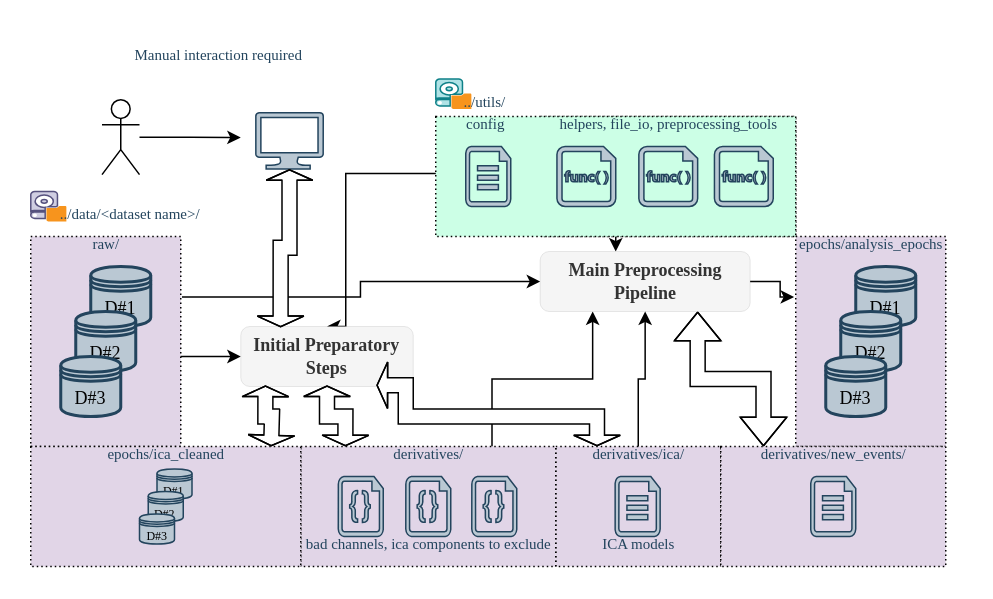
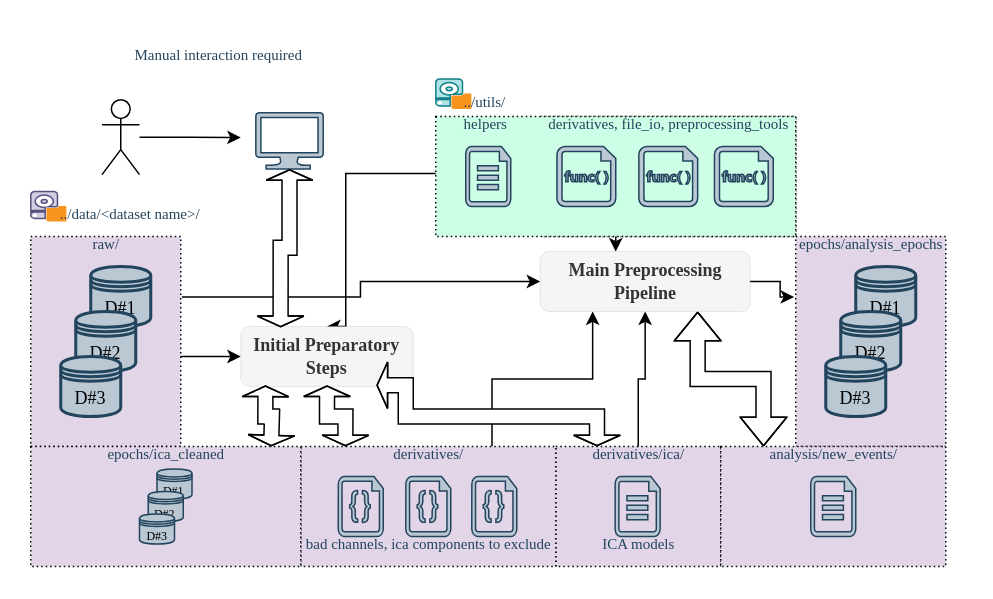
node "config": label "config" -> "helpers"
node "helpers, file_io, preprocessing_tools": label "helpers, file_io, preprocessing_tools" -> "derivatives, file_io, preprocessing_tools"
node "derivatives/new_events/": label "derivatives/new_events/" -> "analysis/new_events/"
